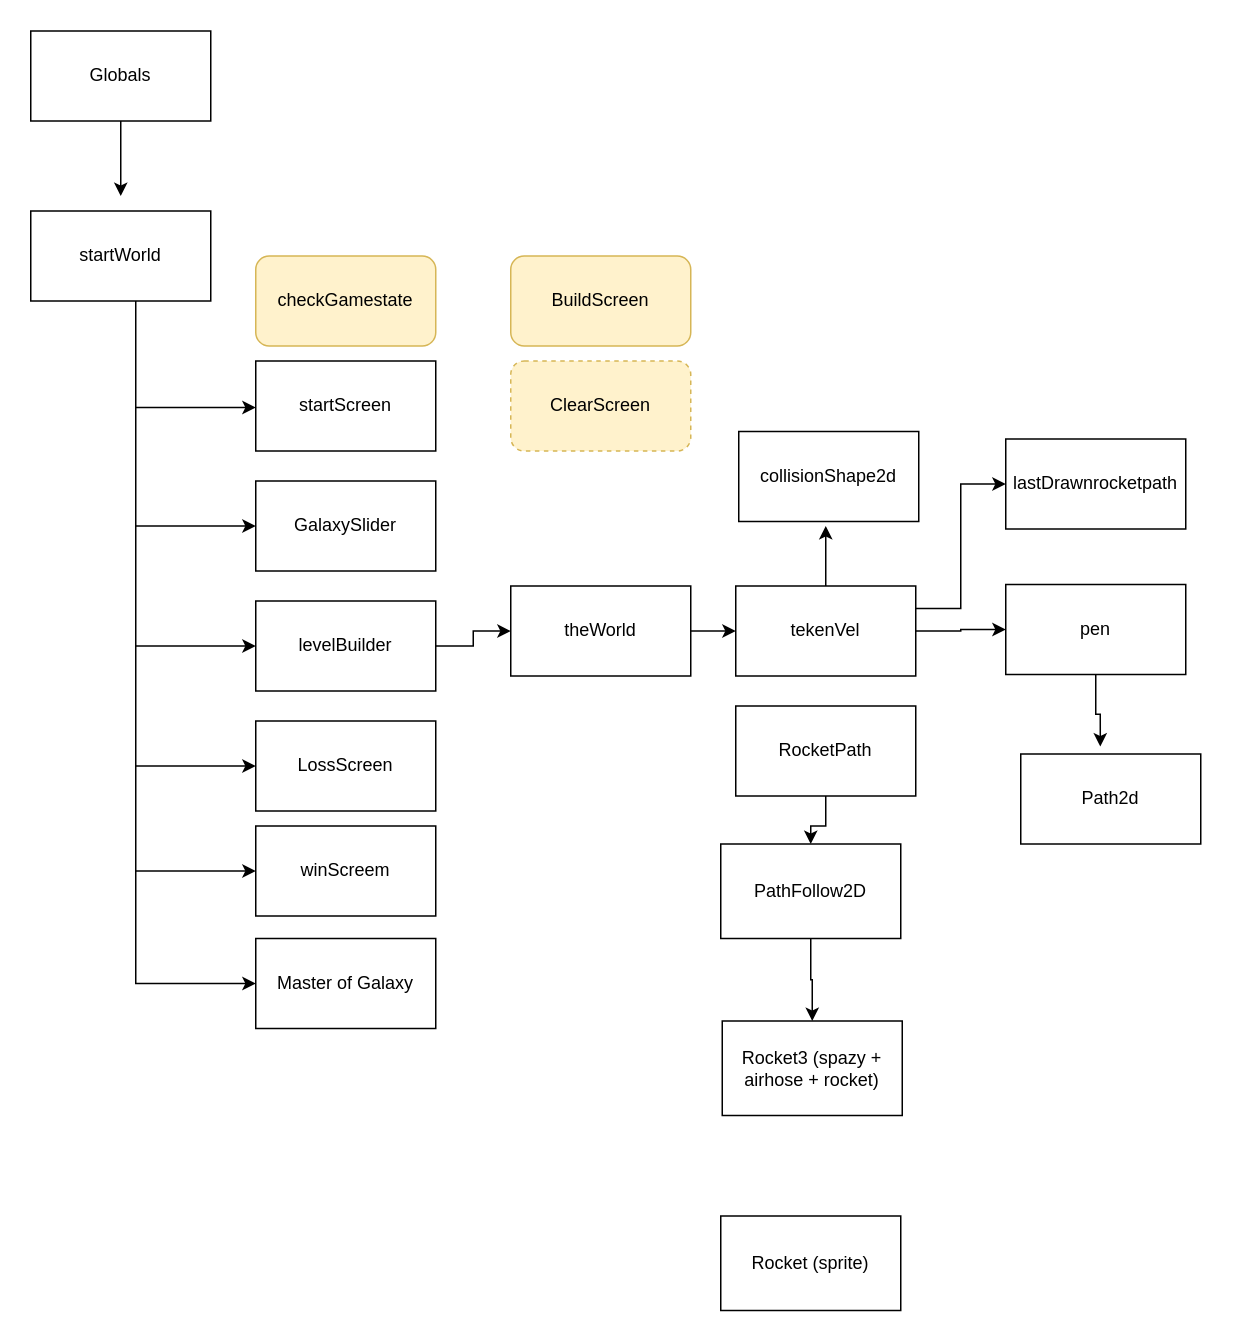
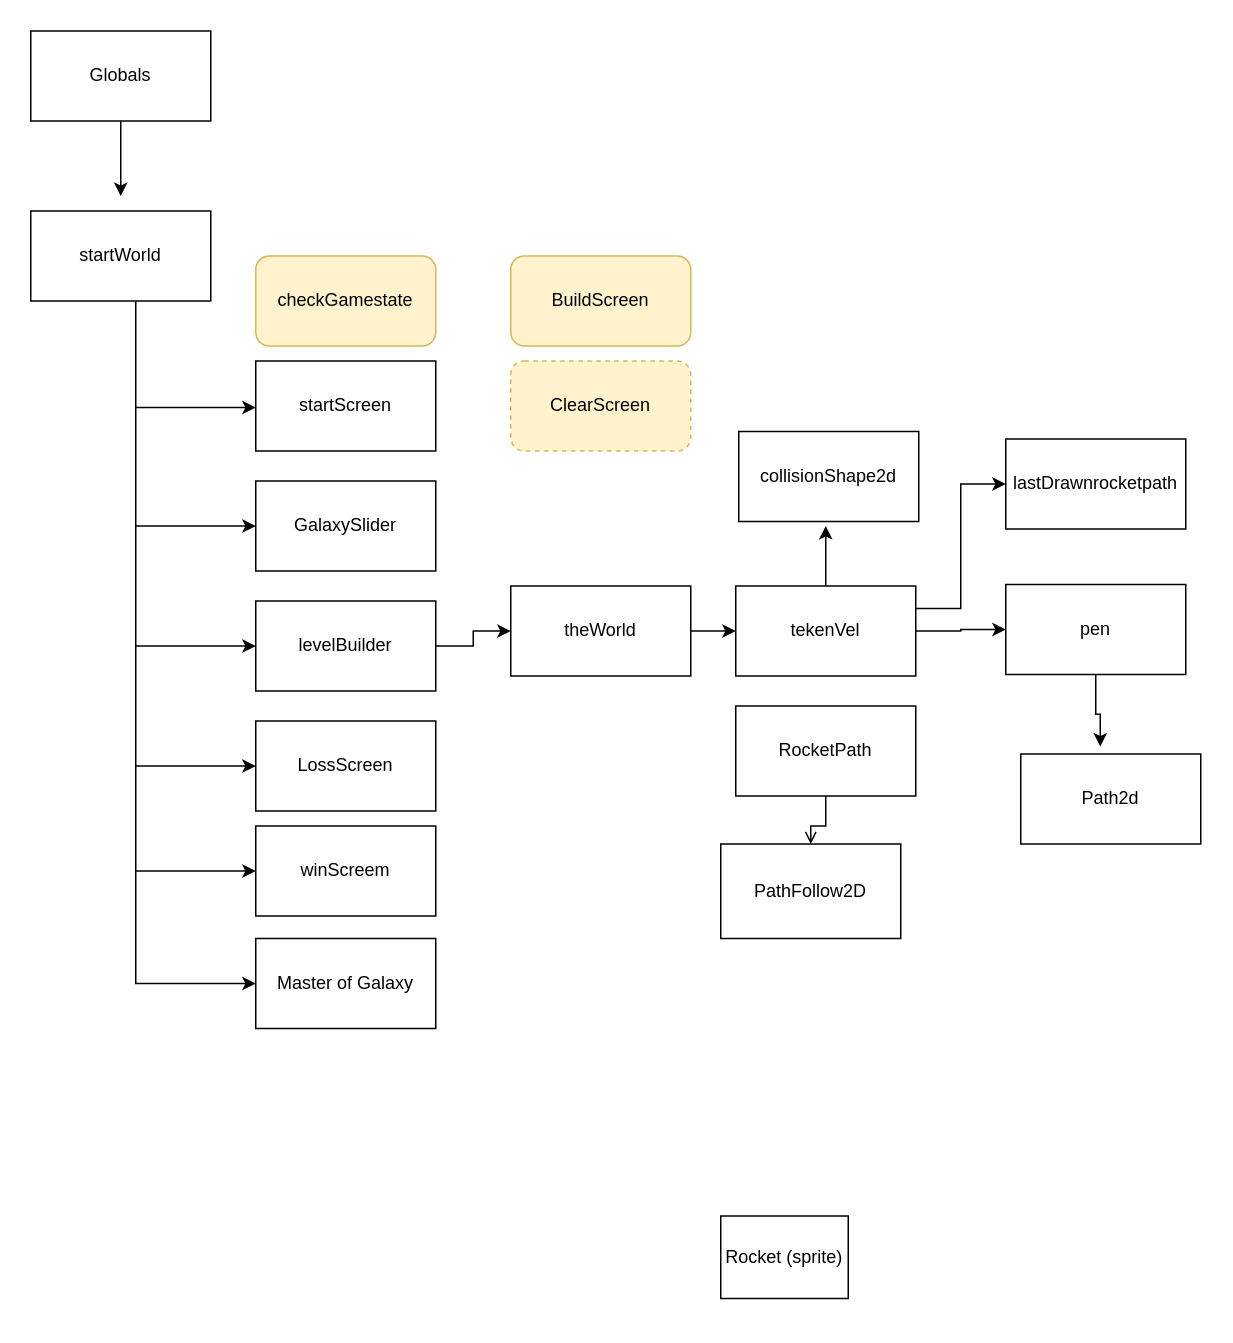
edge "RocketPath" -> "PathFollow2D": arrowhead classic -> open
edge "PathFollow2D" -> "Rocket3 (spazy + airhose + rocket)": removed
node "Rocket3 (spazy + airhose + rocket)": removed
node "Rocket (sprite)": size 180x95 -> 128x83
